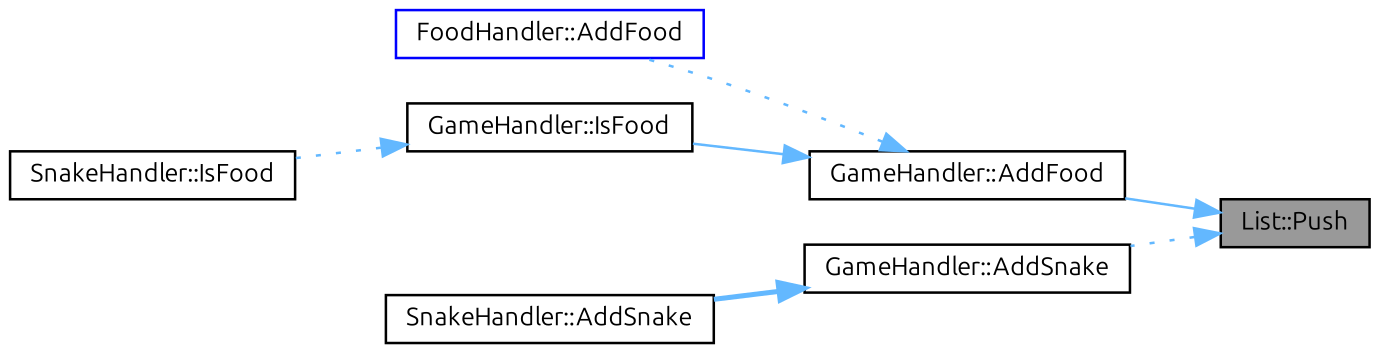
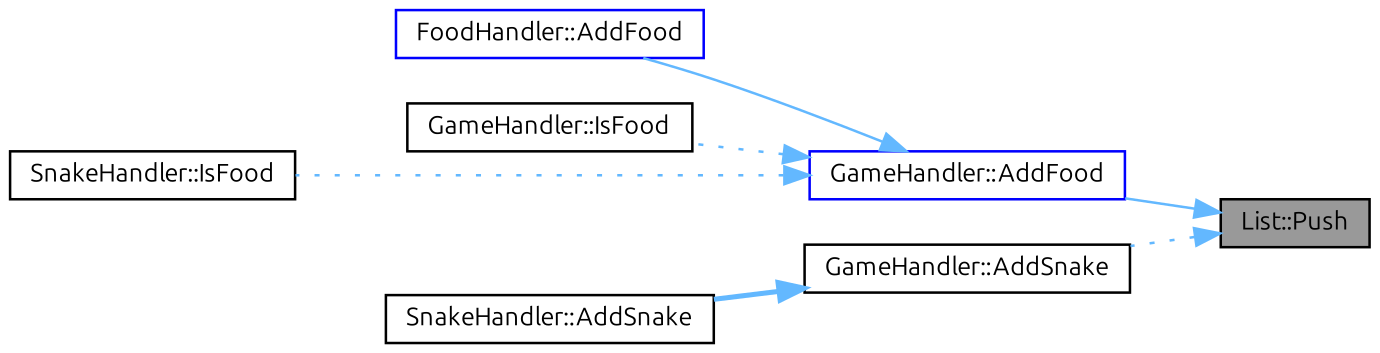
edge "FoodHandler::AddFood" -> "GameHandler::AddFood": style dotted -> solid
edge "GameHandler::IsFood" -> "GameHandler::AddFood": style solid -> dotted
edge "SnakeHandler::IsFood" -> "GameHandler::IsFood": now "SnakeHandler::IsFood" -> "GameHandler::AddFood"
node "GameHandler::AddFood": color black -> blue
